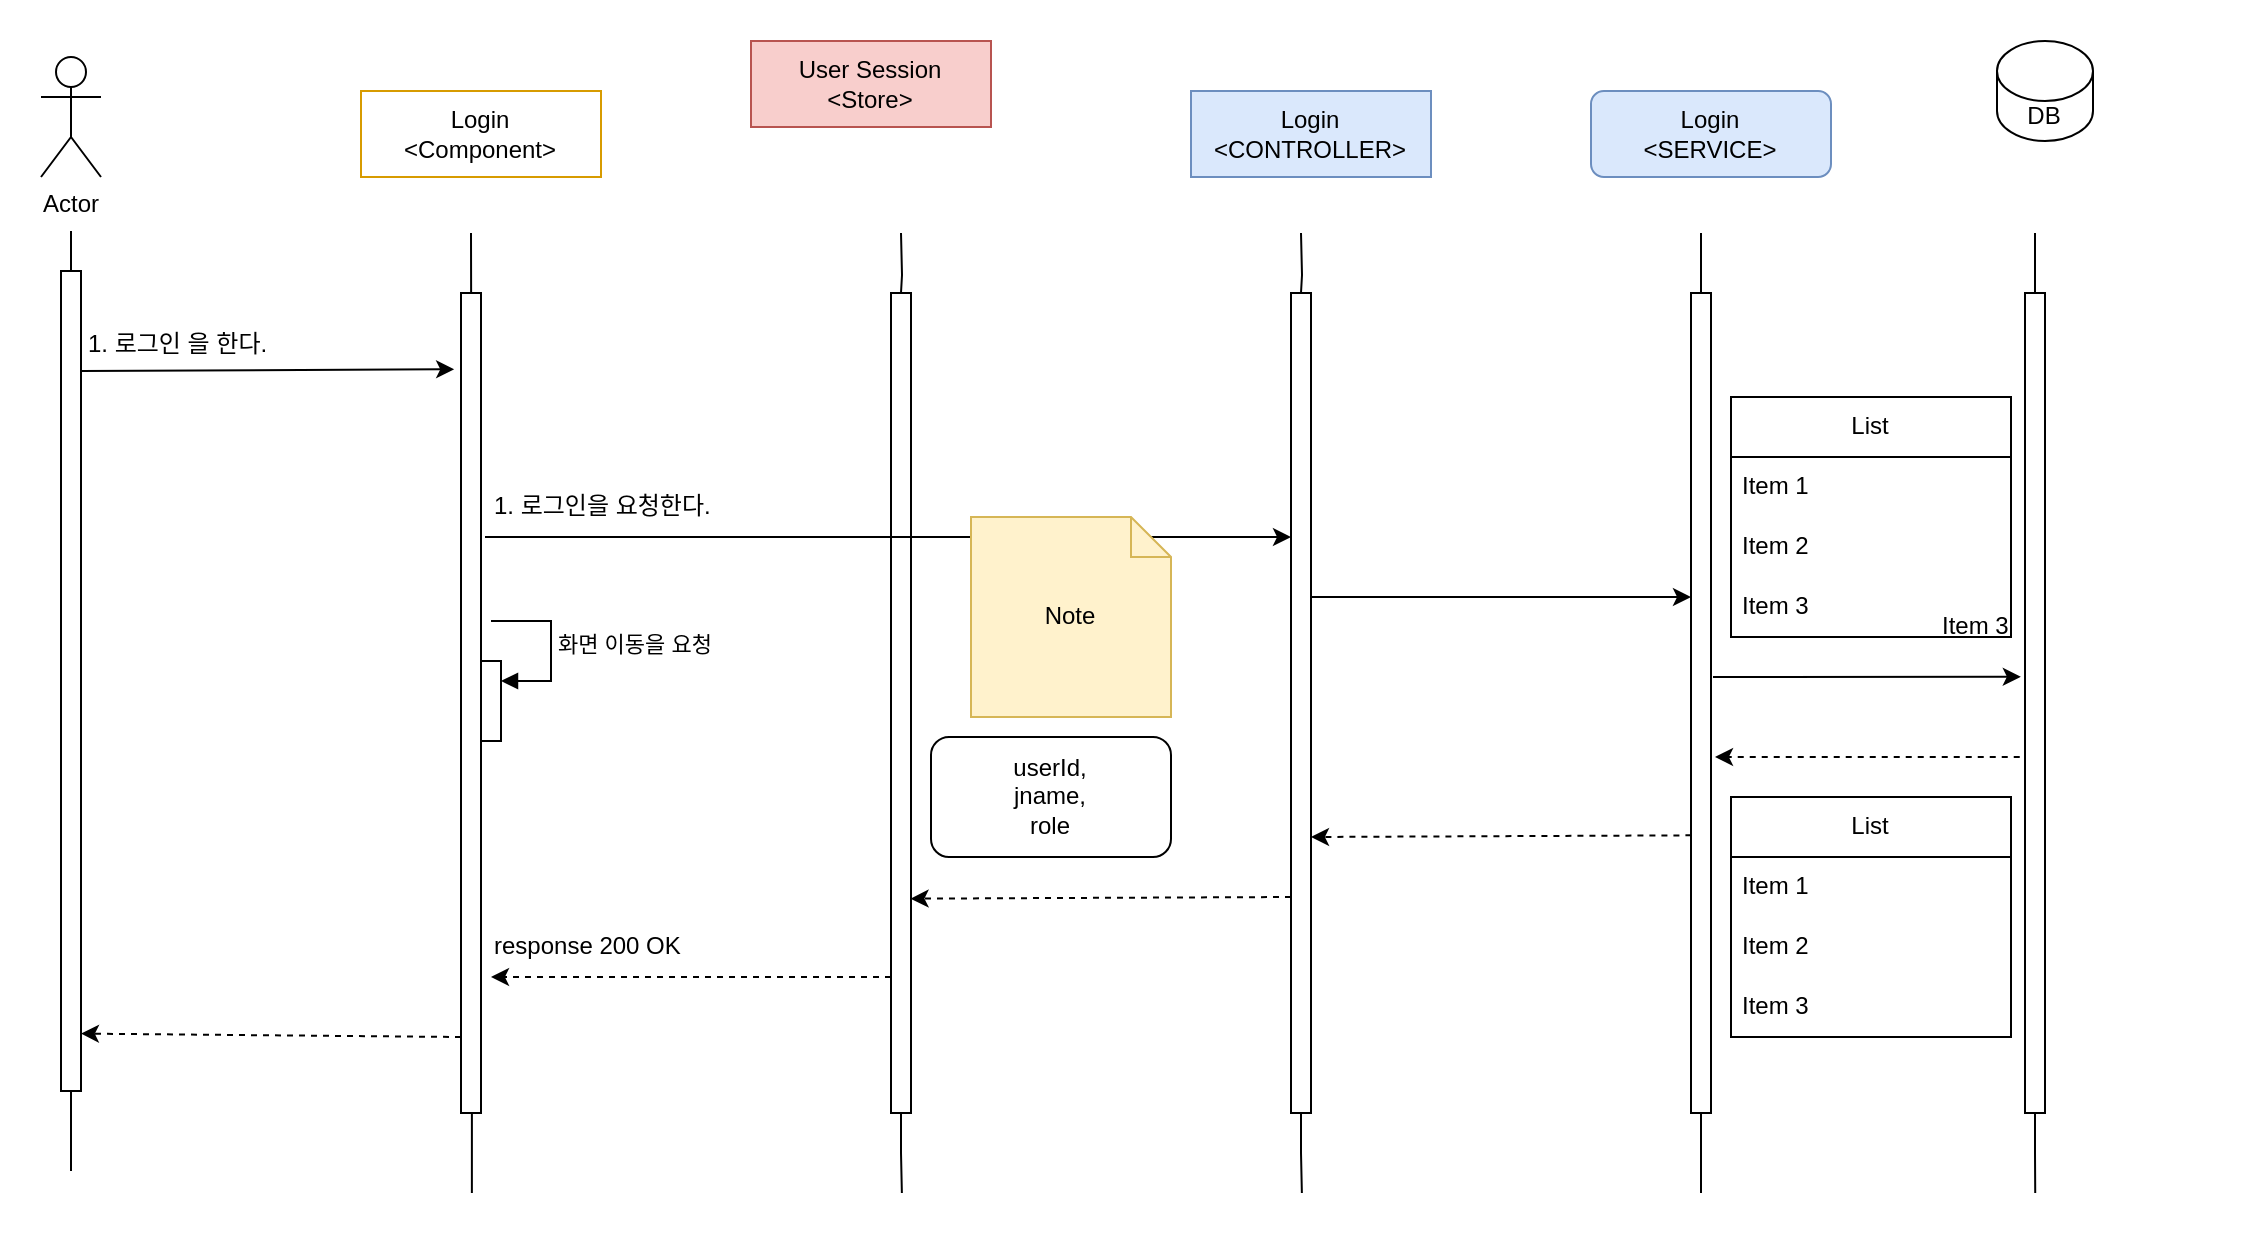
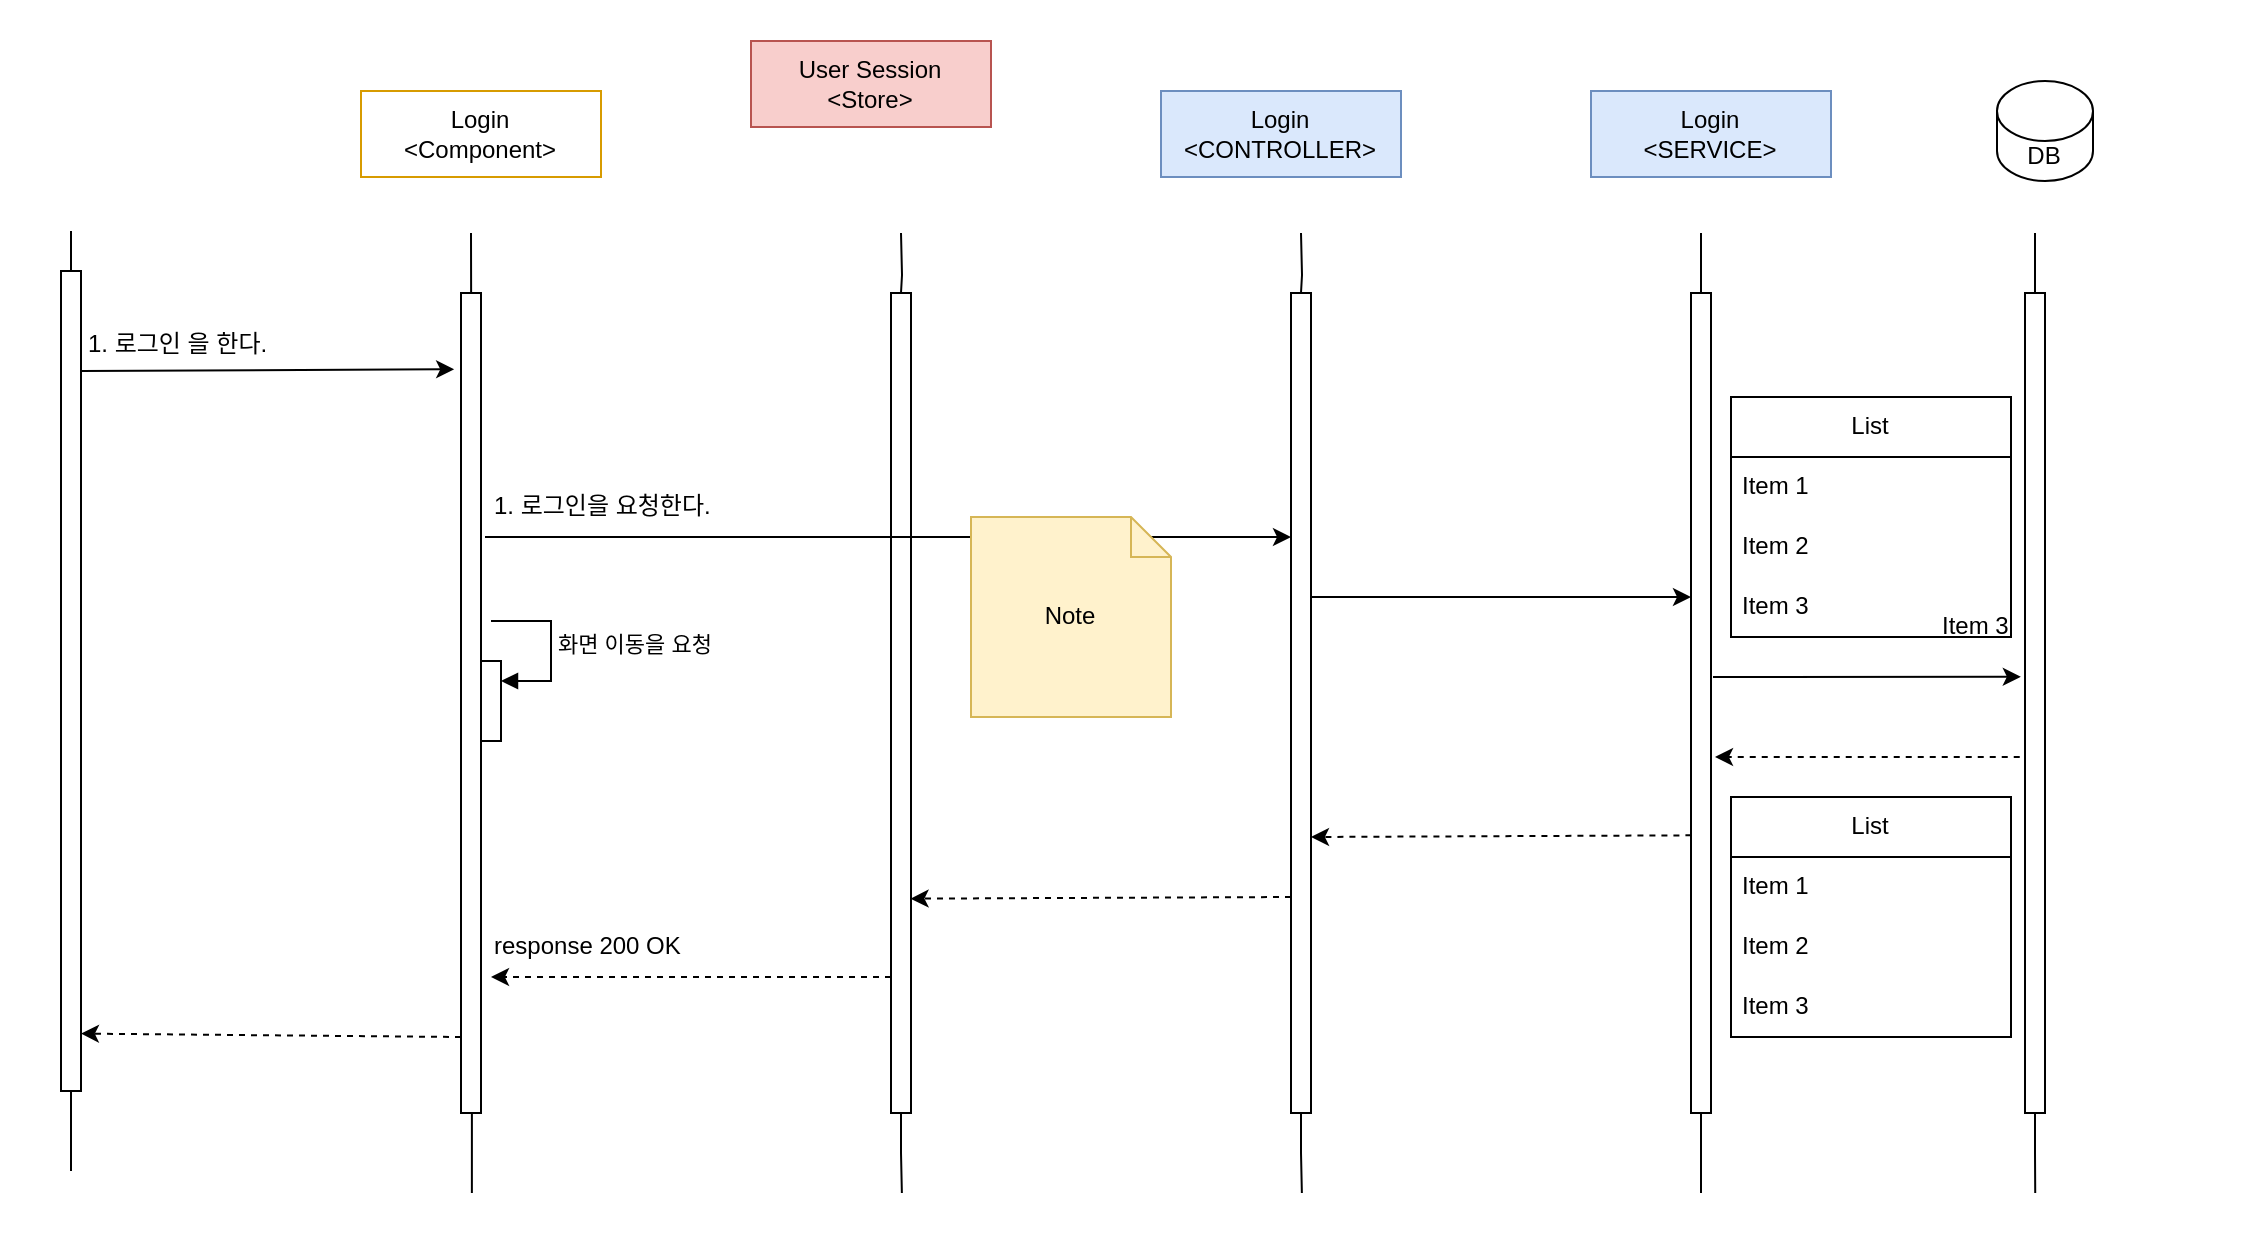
node "DB": moved (2045, 91) -> (2045, 131)
node "Actor": removed
node "Login <CONTROLLER>": moved (1311, 134) -> (1281, 134)
node "Login <SERVICE>": shape rounded rectangle -> rectangle
node "userId, jname, role": removed
